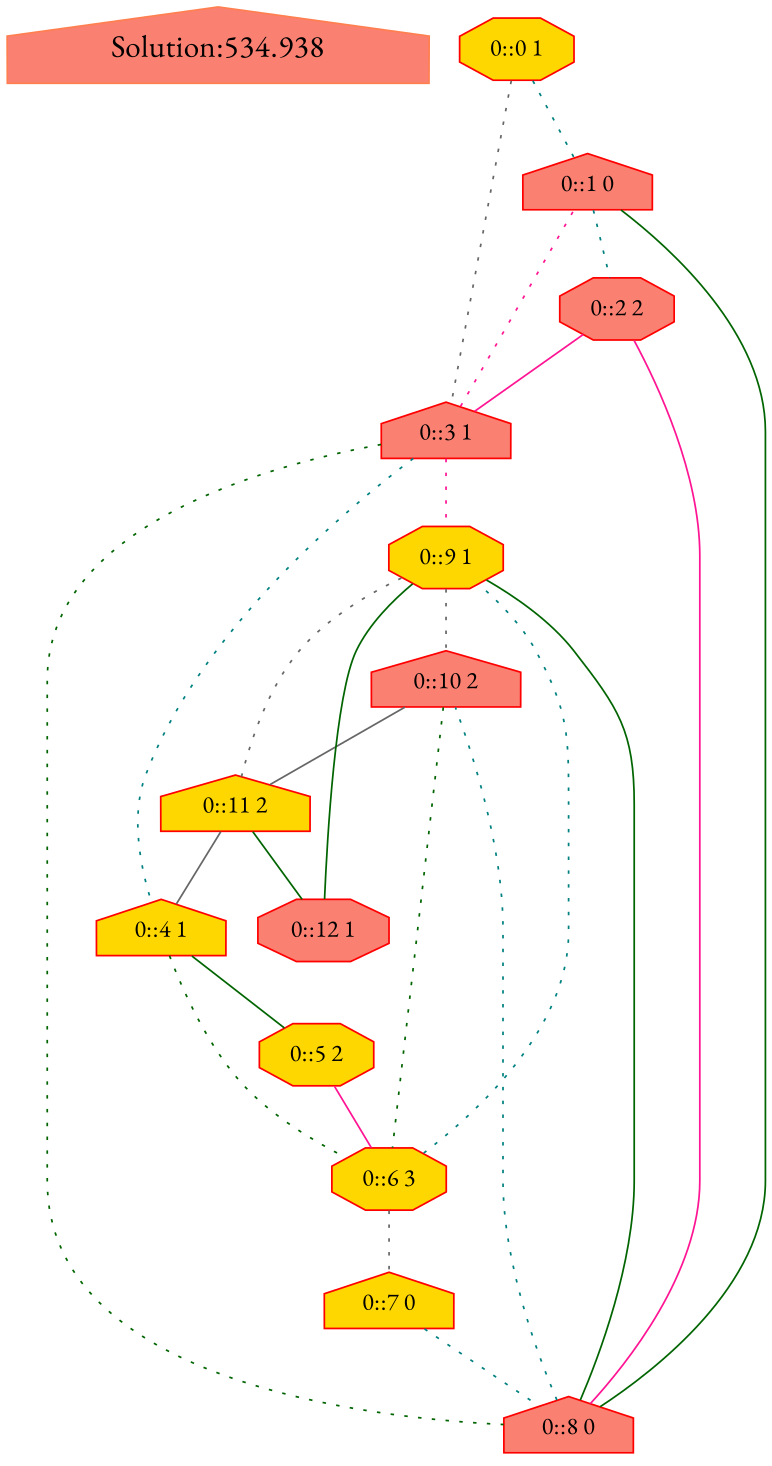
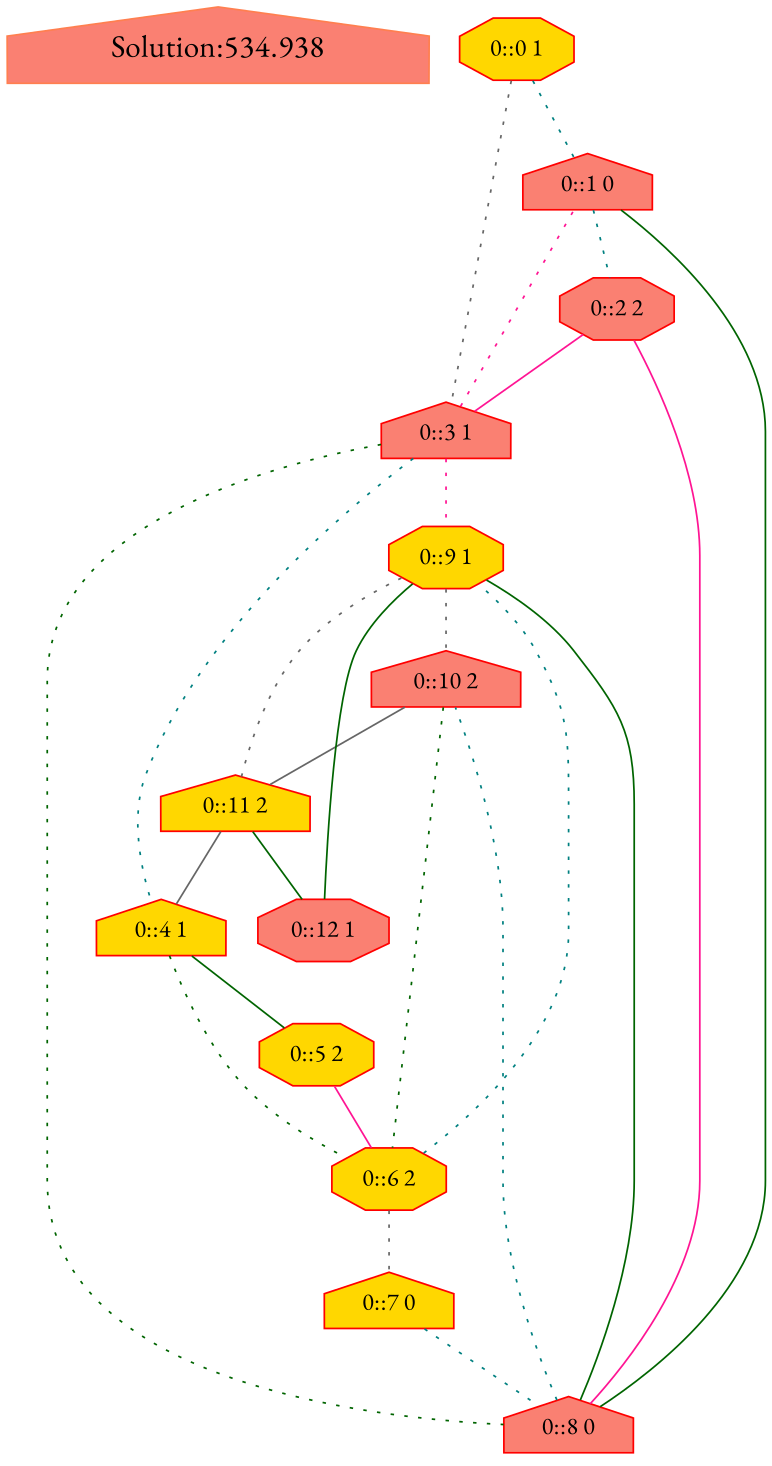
node "0::6 3": label "0::6 3" -> "0::6 2"
